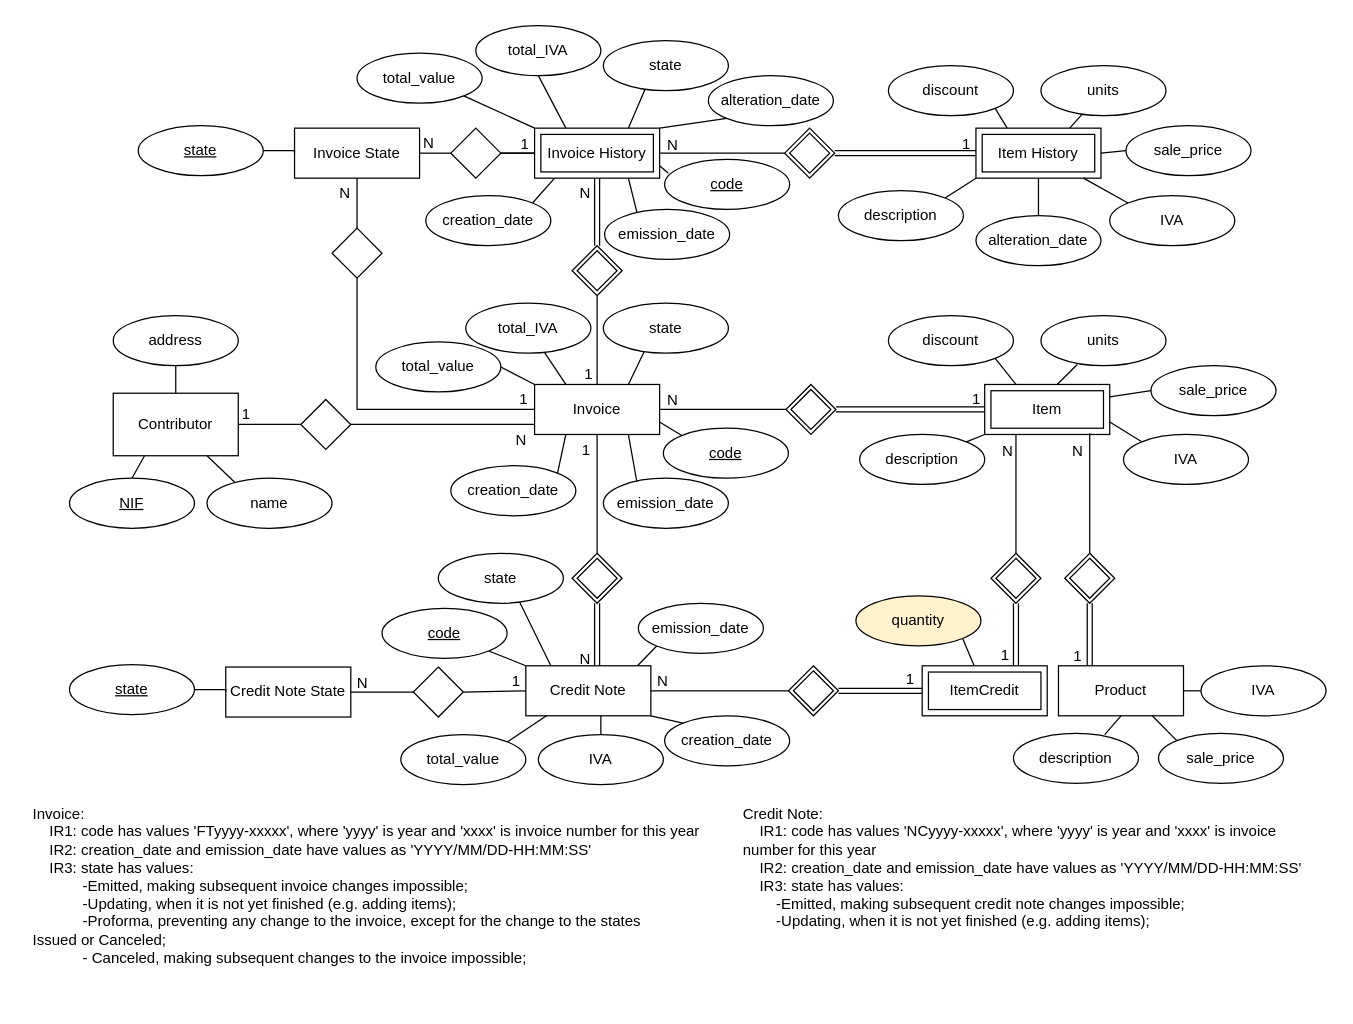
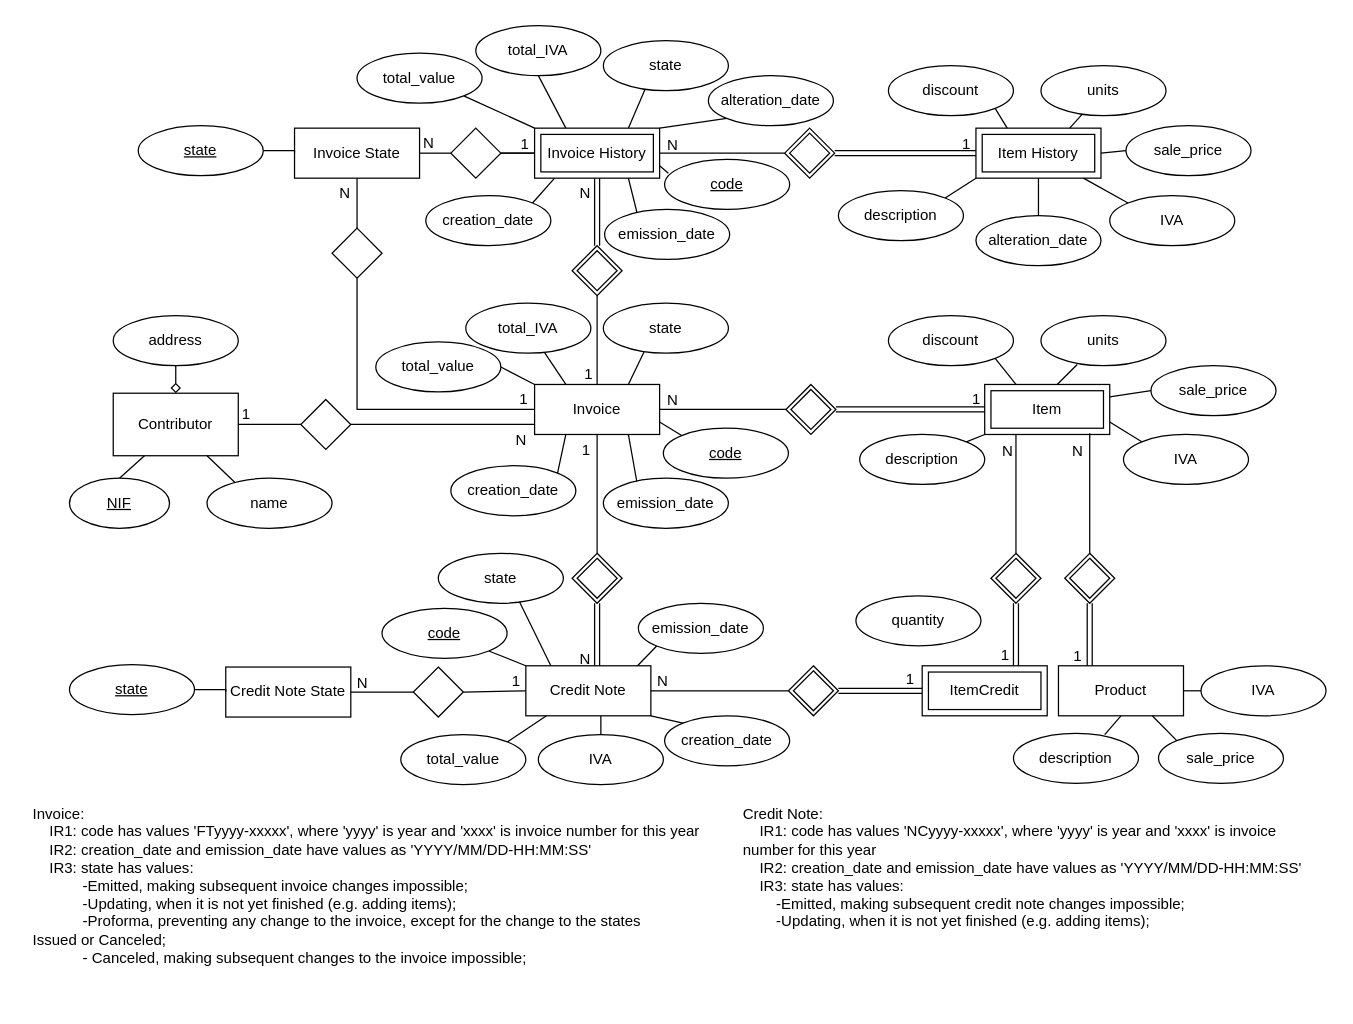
edge "address" -- "Contributor": arrowhead none -> diamond
node "NIF": size 125x50 -> 100x50
node "quantity": fillcolor #fff2cc -> #ffffff
edge "quantity" -- "ItemCredit": removed
